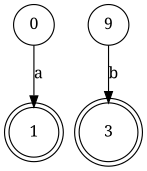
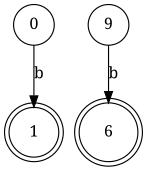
edge "0" -> "1": label "a" -> "b"
node "3": label "3" -> "6"
